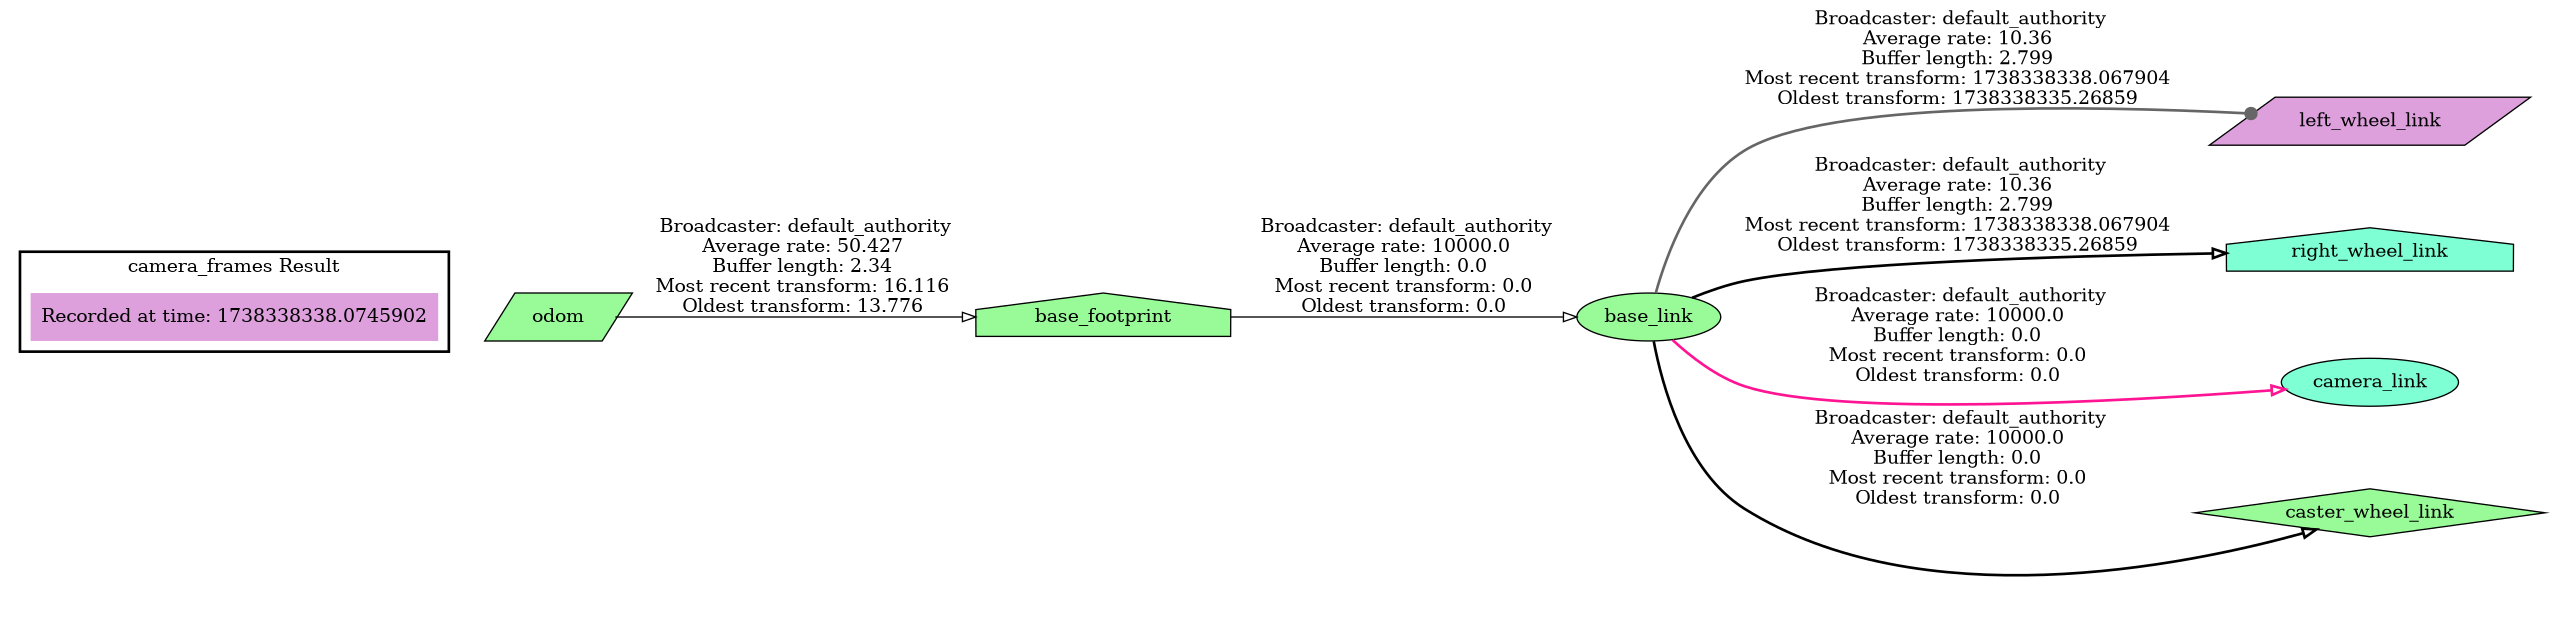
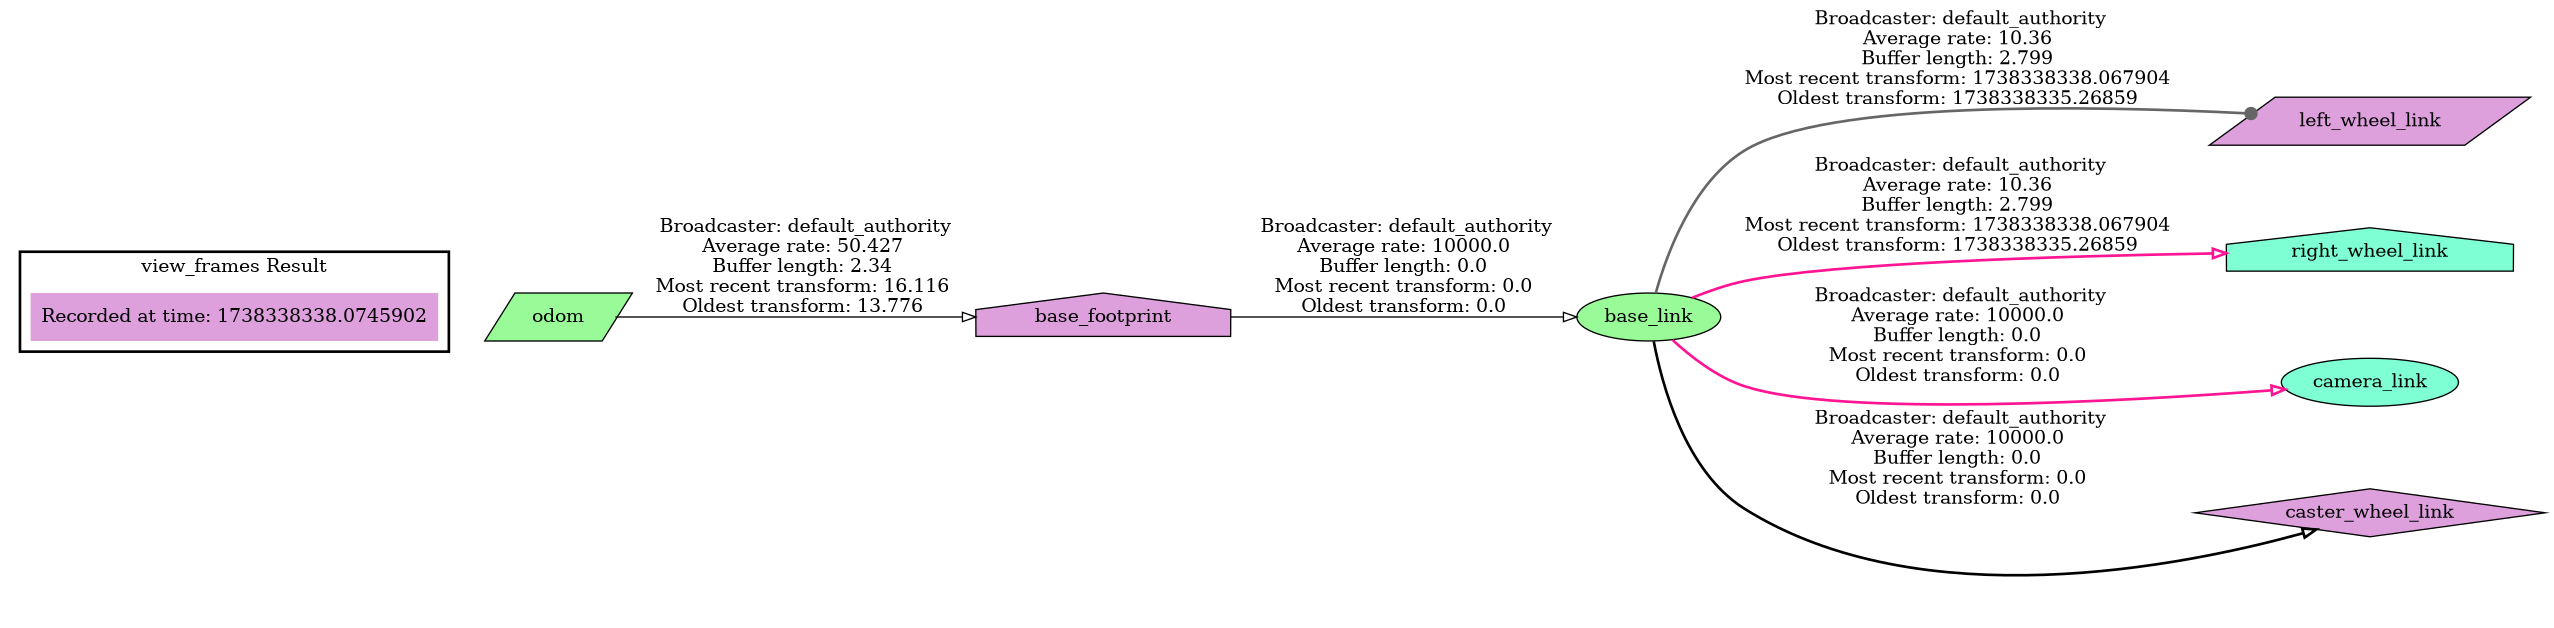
edge "base_link" -> "right_wheel_link": color black -> deeppink
cluster "camera_frames Result": label "camera_frames Result" -> "view_frames Result"
node "base_footprint": fillcolor palegreen -> plum
node "caster_wheel_link": fillcolor palegreen -> plum
